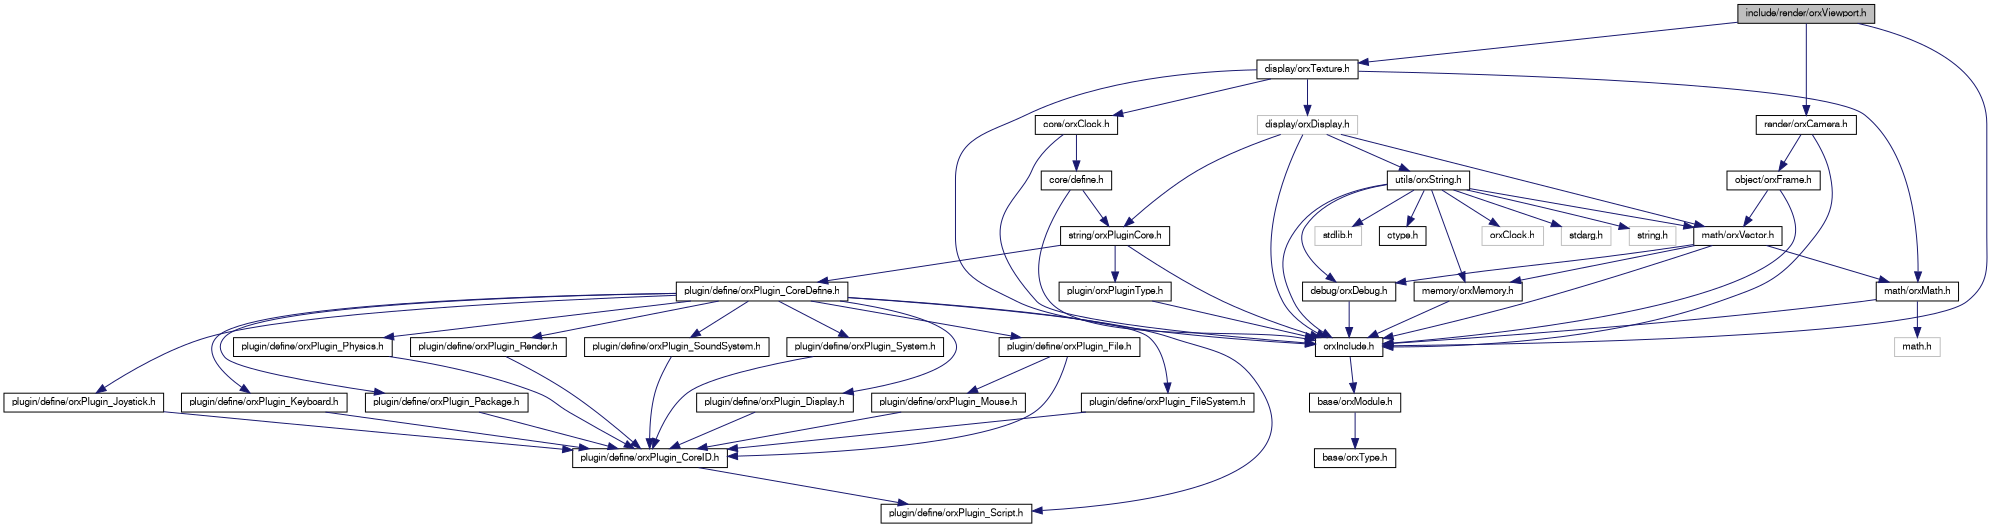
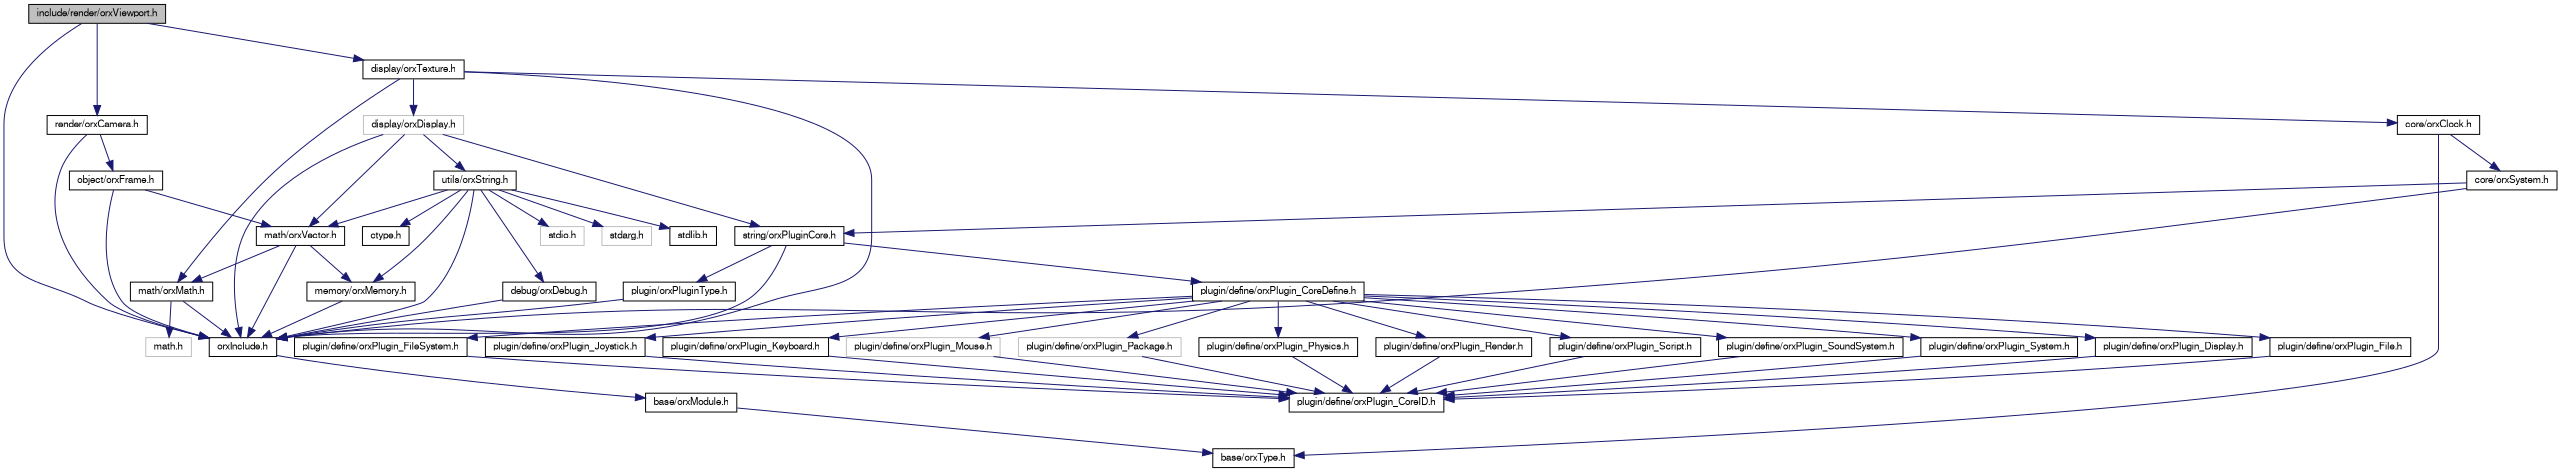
node "core/define.h": label "core/define.h" -> "core/orxSystem.h"
node "stdlib.h": color grey75 -> black
node "orxClock.h": label "orxClock.h" -> "stdio.h"
node "string.h": removed
edge "math/orxVector.h" -> "debug/orxDebug.h": removed
edge "core/orxClock.h" -> "orxInclude.h": now "core/orxClock.h" -> "base/orxType.h"
edge "plugin/define/orxPlugin_File.h" -> "plugin/define/orxPlugin_Mouse.h": now "plugin/define/orxPlugin_CoreDefine.h" -> "plugin/define/orxPlugin_Mouse.h"
node "plugin/define/orxPlugin_Package.h": color black -> grey75
node "plugin/define/orxPlugin_Mouse.h": color black -> grey75
edge "plugin/define/orxPlugin_CoreID.h" -> "plugin/define/orxPlugin_Script.h": reversed
